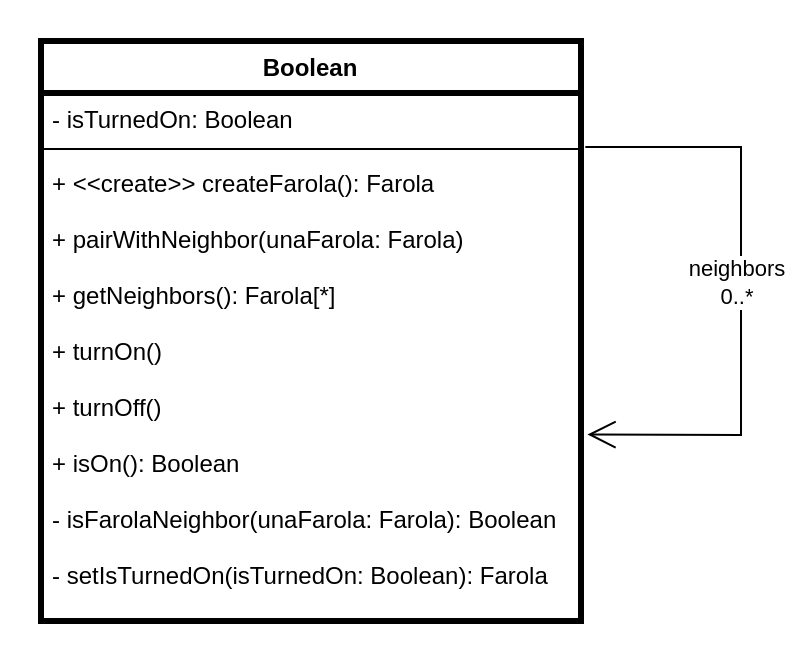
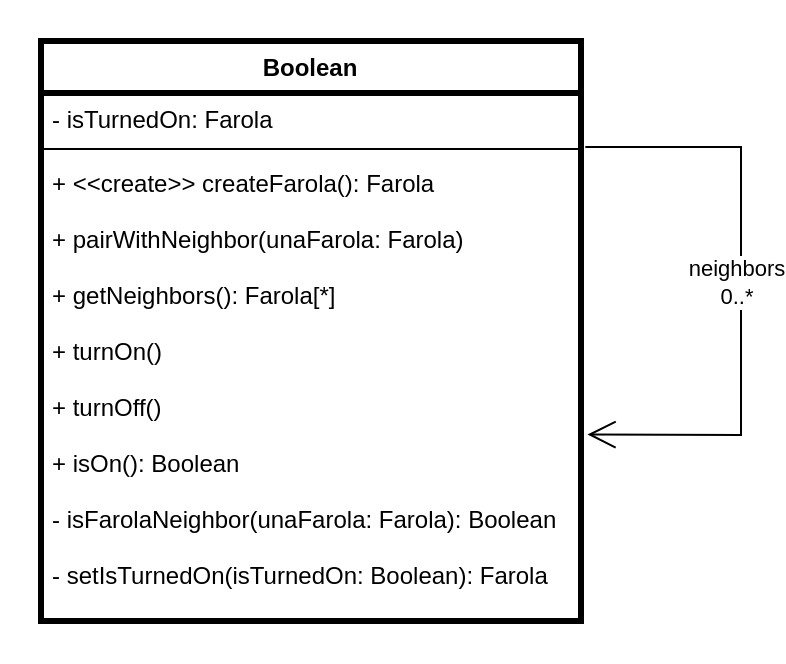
node "- isTurnedOn: Boolean": label "- isTurnedOn: Boolean" -> "- isTurnedOn: Farola"
